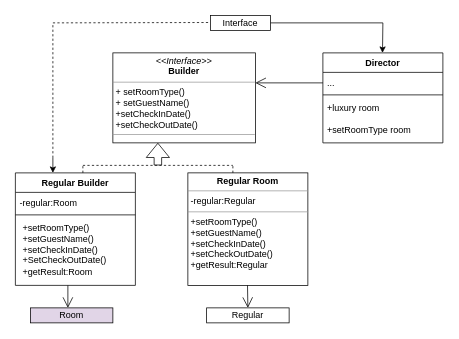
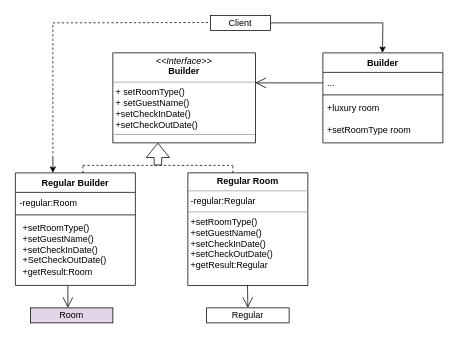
node "Interface": label "Interface" -> "Client"
node "Director": label "Director" -> "Builder"
